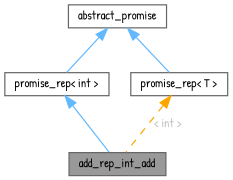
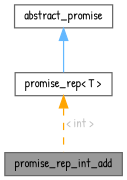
node "promise_rep< int >": removed
node "add_rep_int_add": label "add_rep_int_add" -> "promise_rep_int_add"
